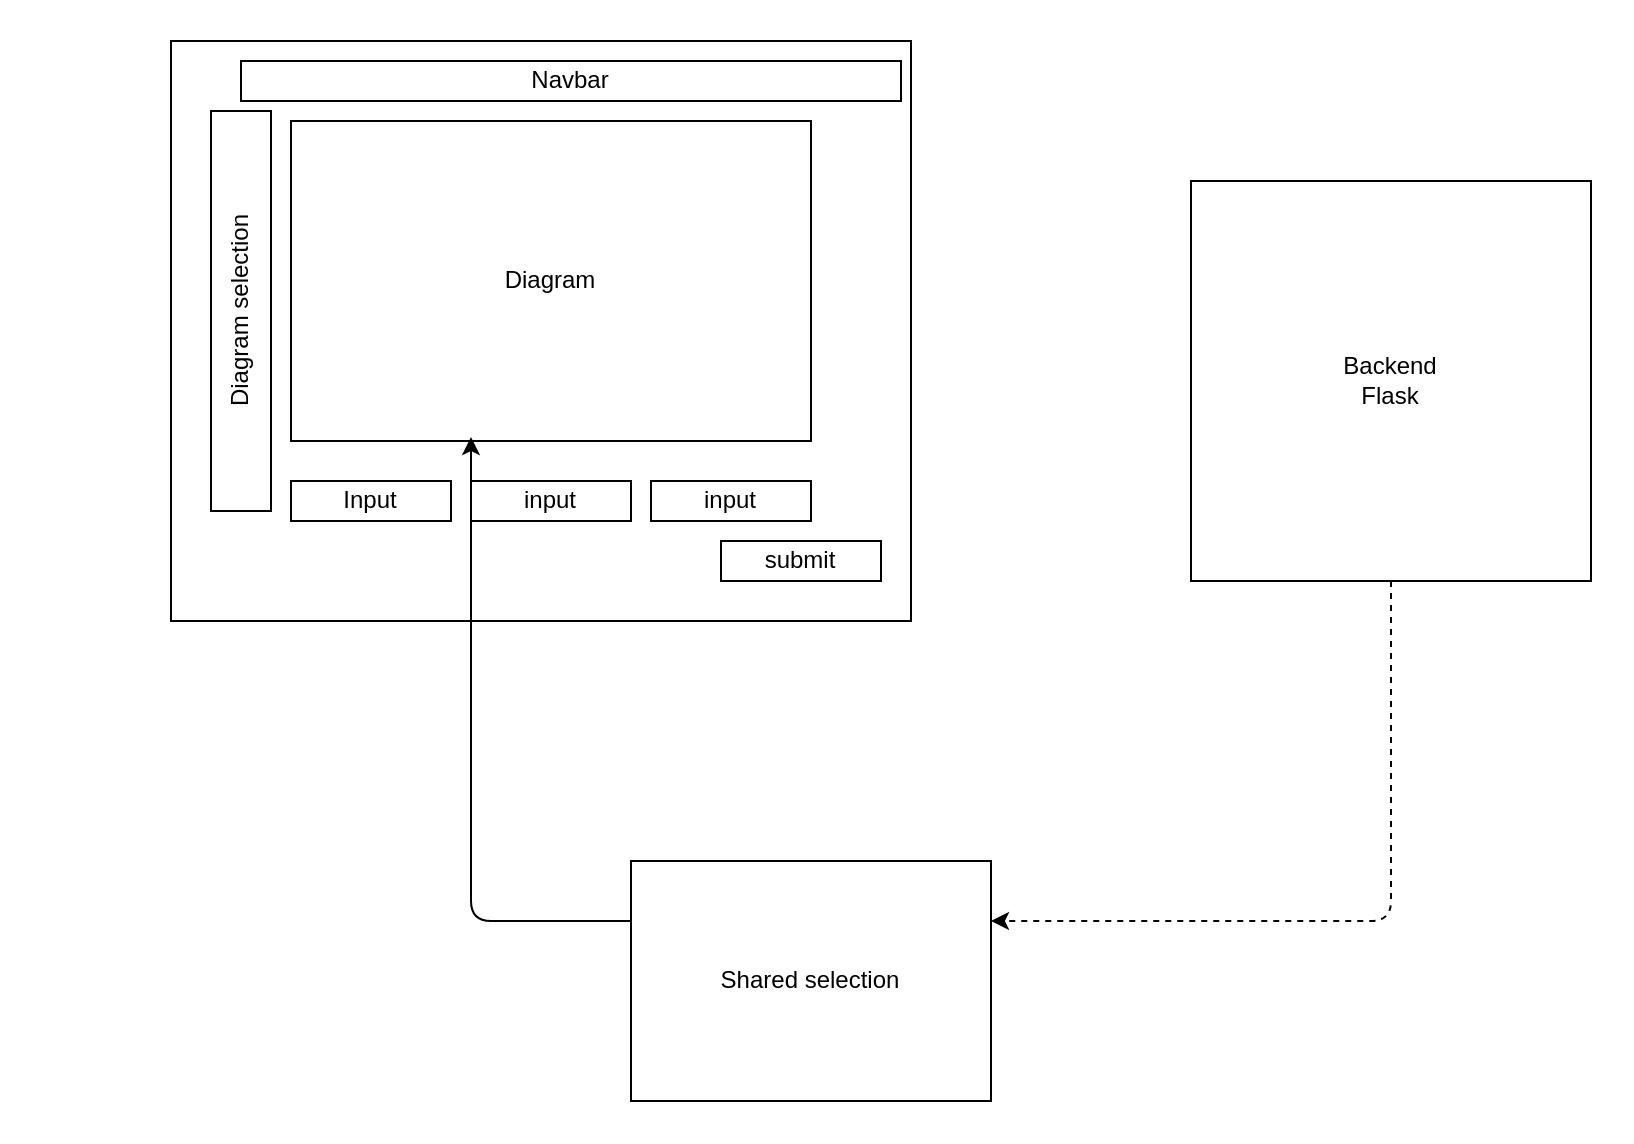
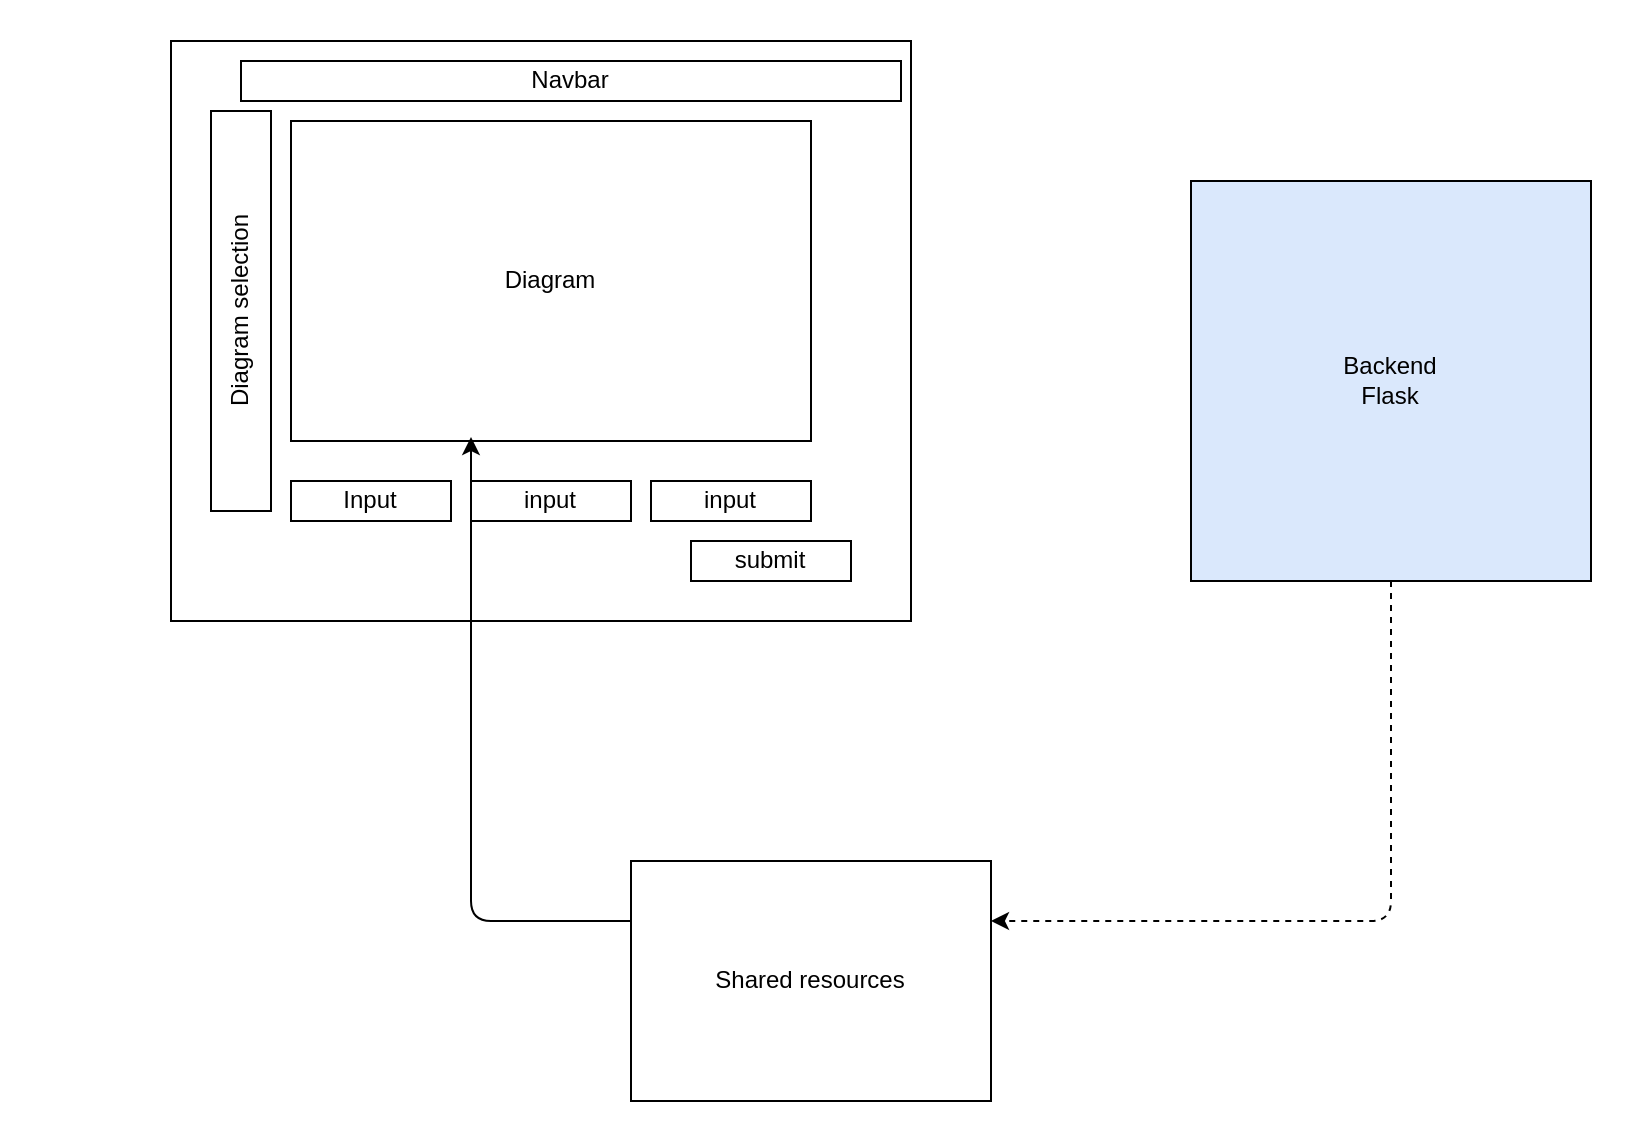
node "Backend Flask": fillcolor #ffffff -> #dae8fc
node "submit": moved (801, 561) -> (771, 561)
node "Shared selection": label "Shared selection" -> "Shared resources"
